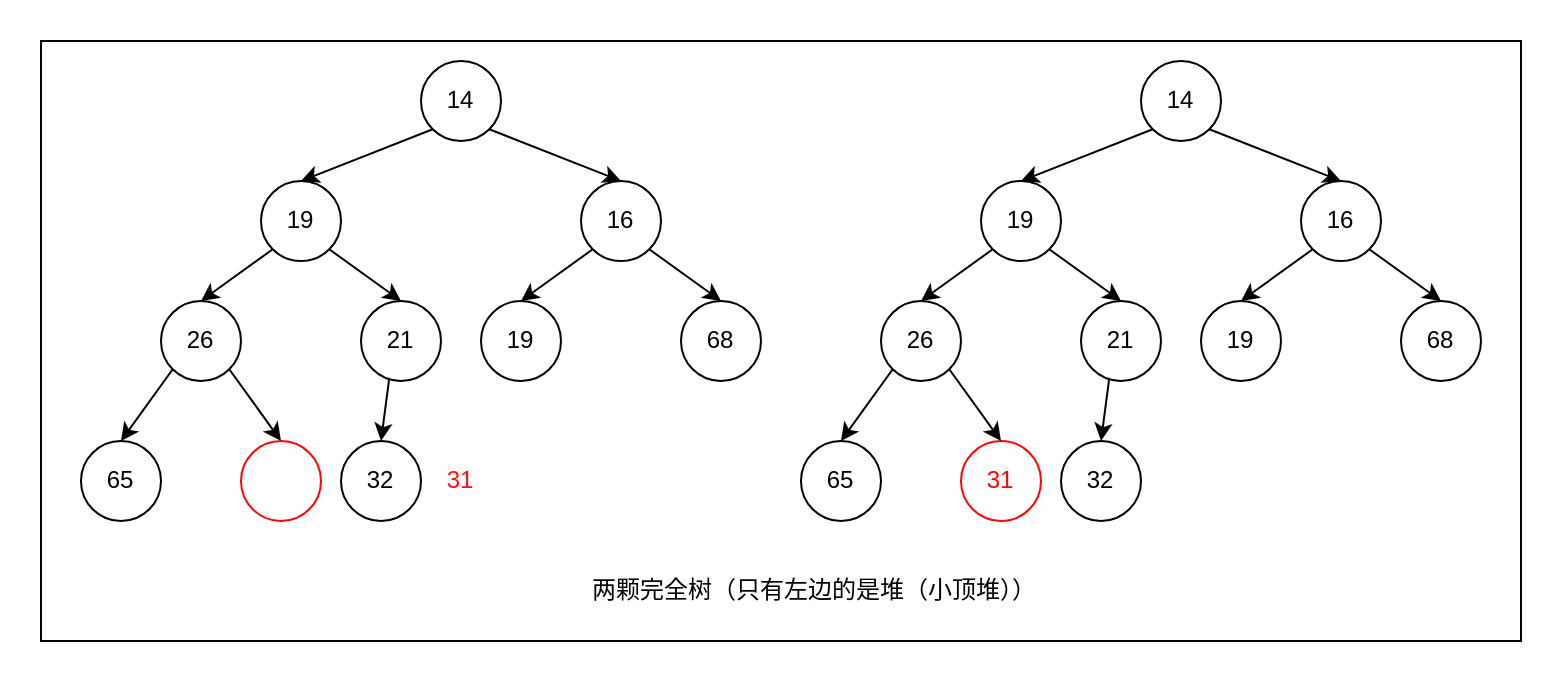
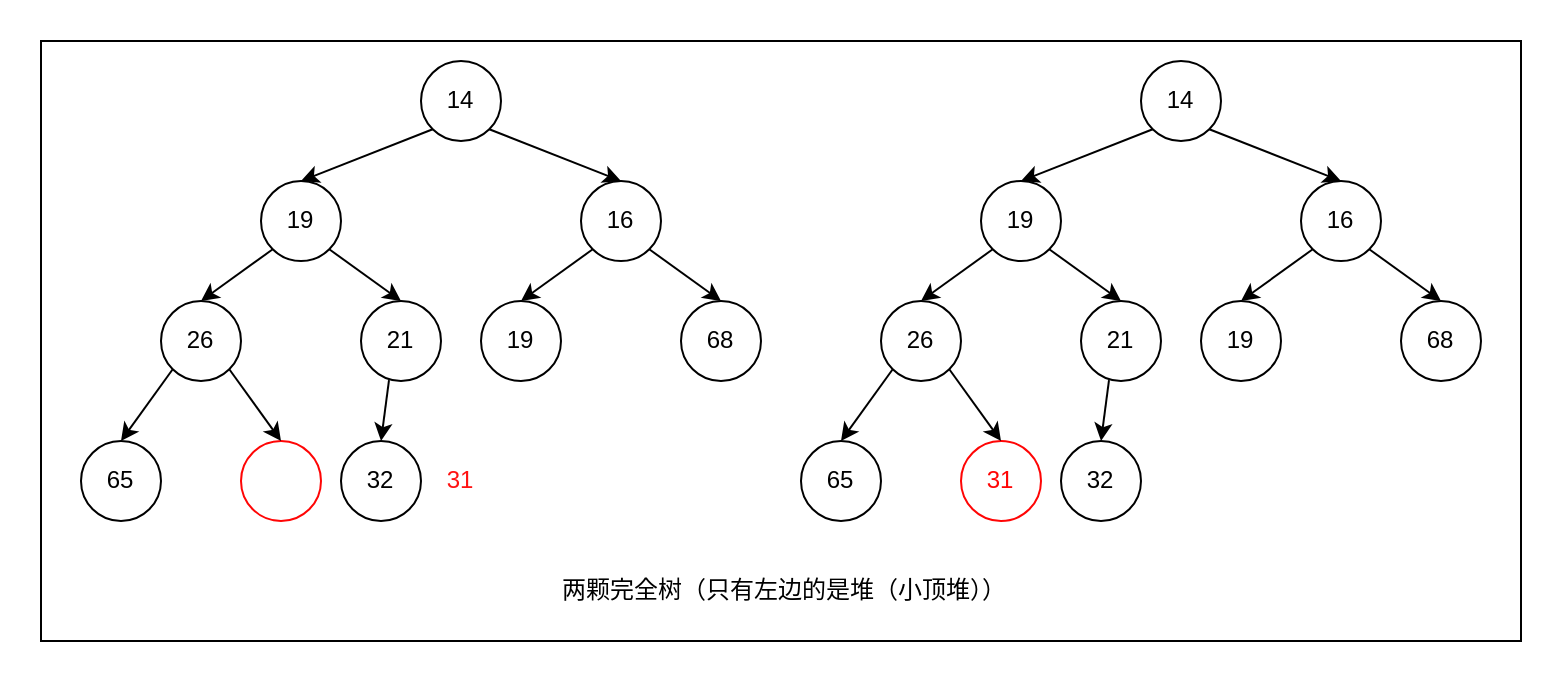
node "两颗完全树（只有左边的是堆（小顶堆））": moved (815, 591) -> (785, 591)
